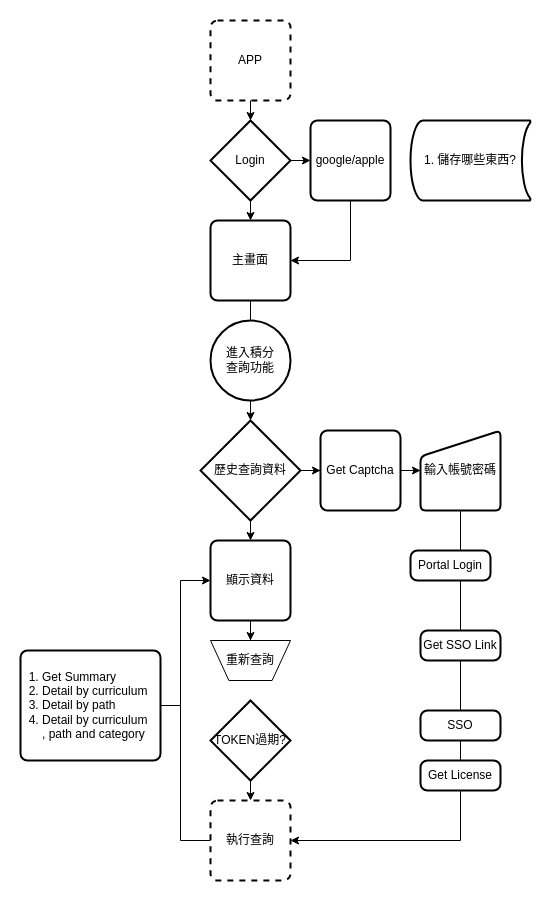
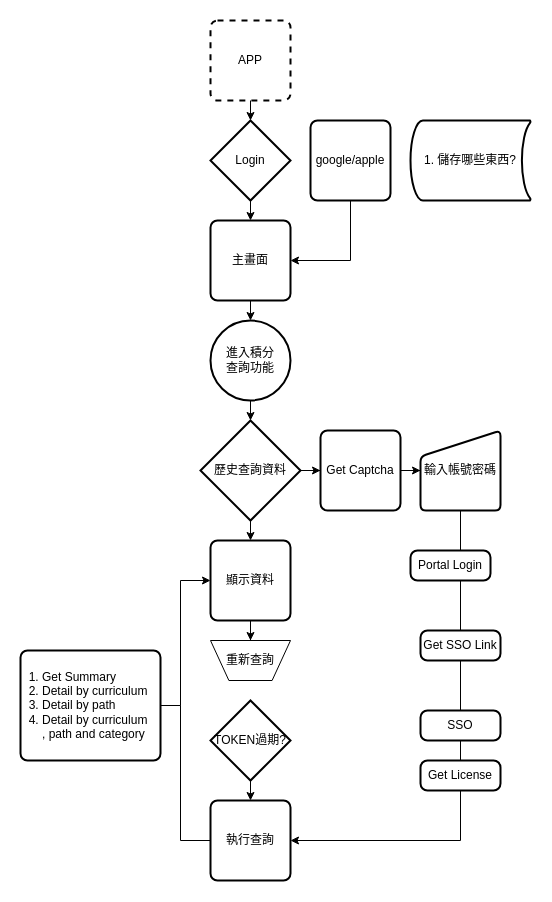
edge "Login" -> "google/apple": removed
edge "主畫面" -- "進入積分 查詢功能": arrowhead none -> classic
node "執行查詢": style dashed -> solid
